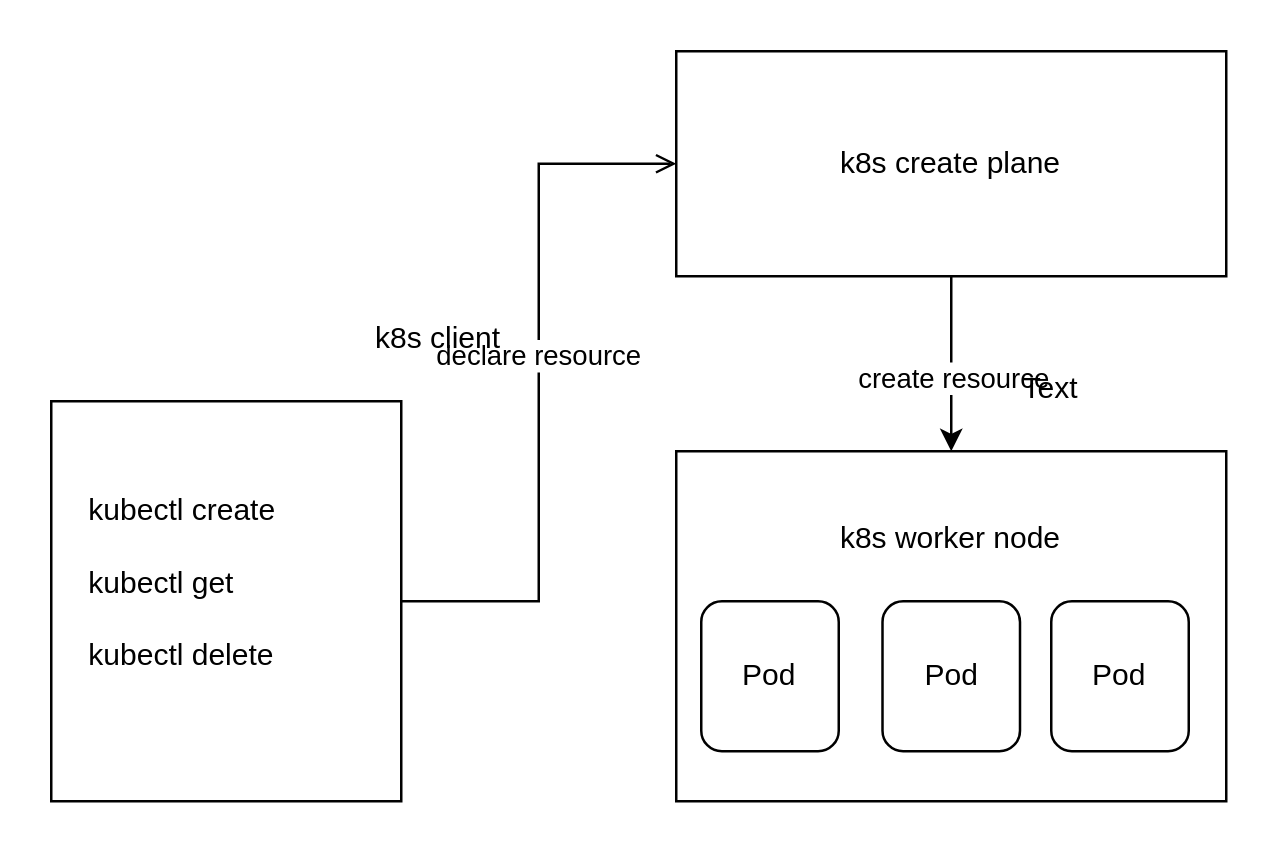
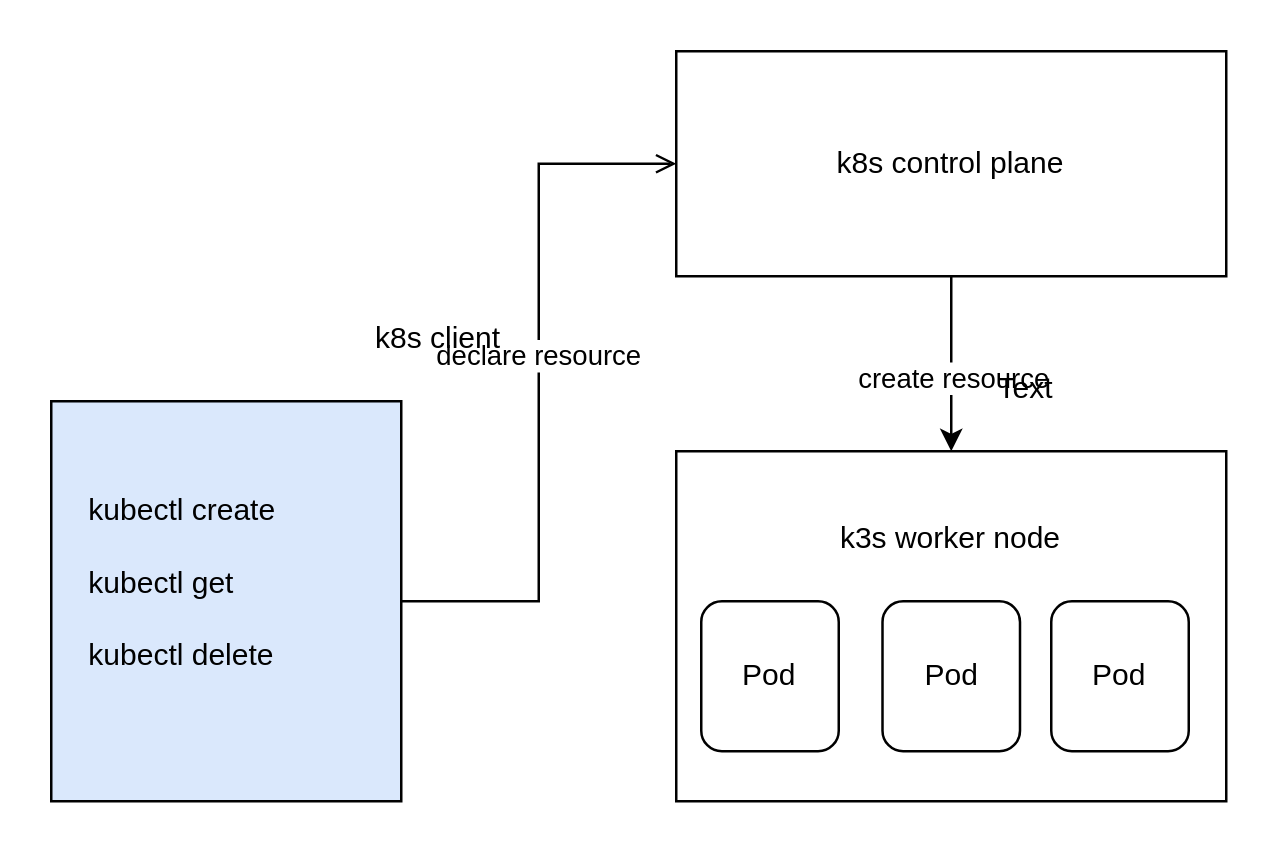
node "k8s create plane": label "k8s create plane" -> "k8s control plane"
node "Text": moved (1051, 389) -> (1026, 389)
node "k8s worker node": label "k8s worker node" -> "k3s worker node"
node "kubectl create kubectl get kubectl delete": fillcolor #ffffff -> #dae8fc
